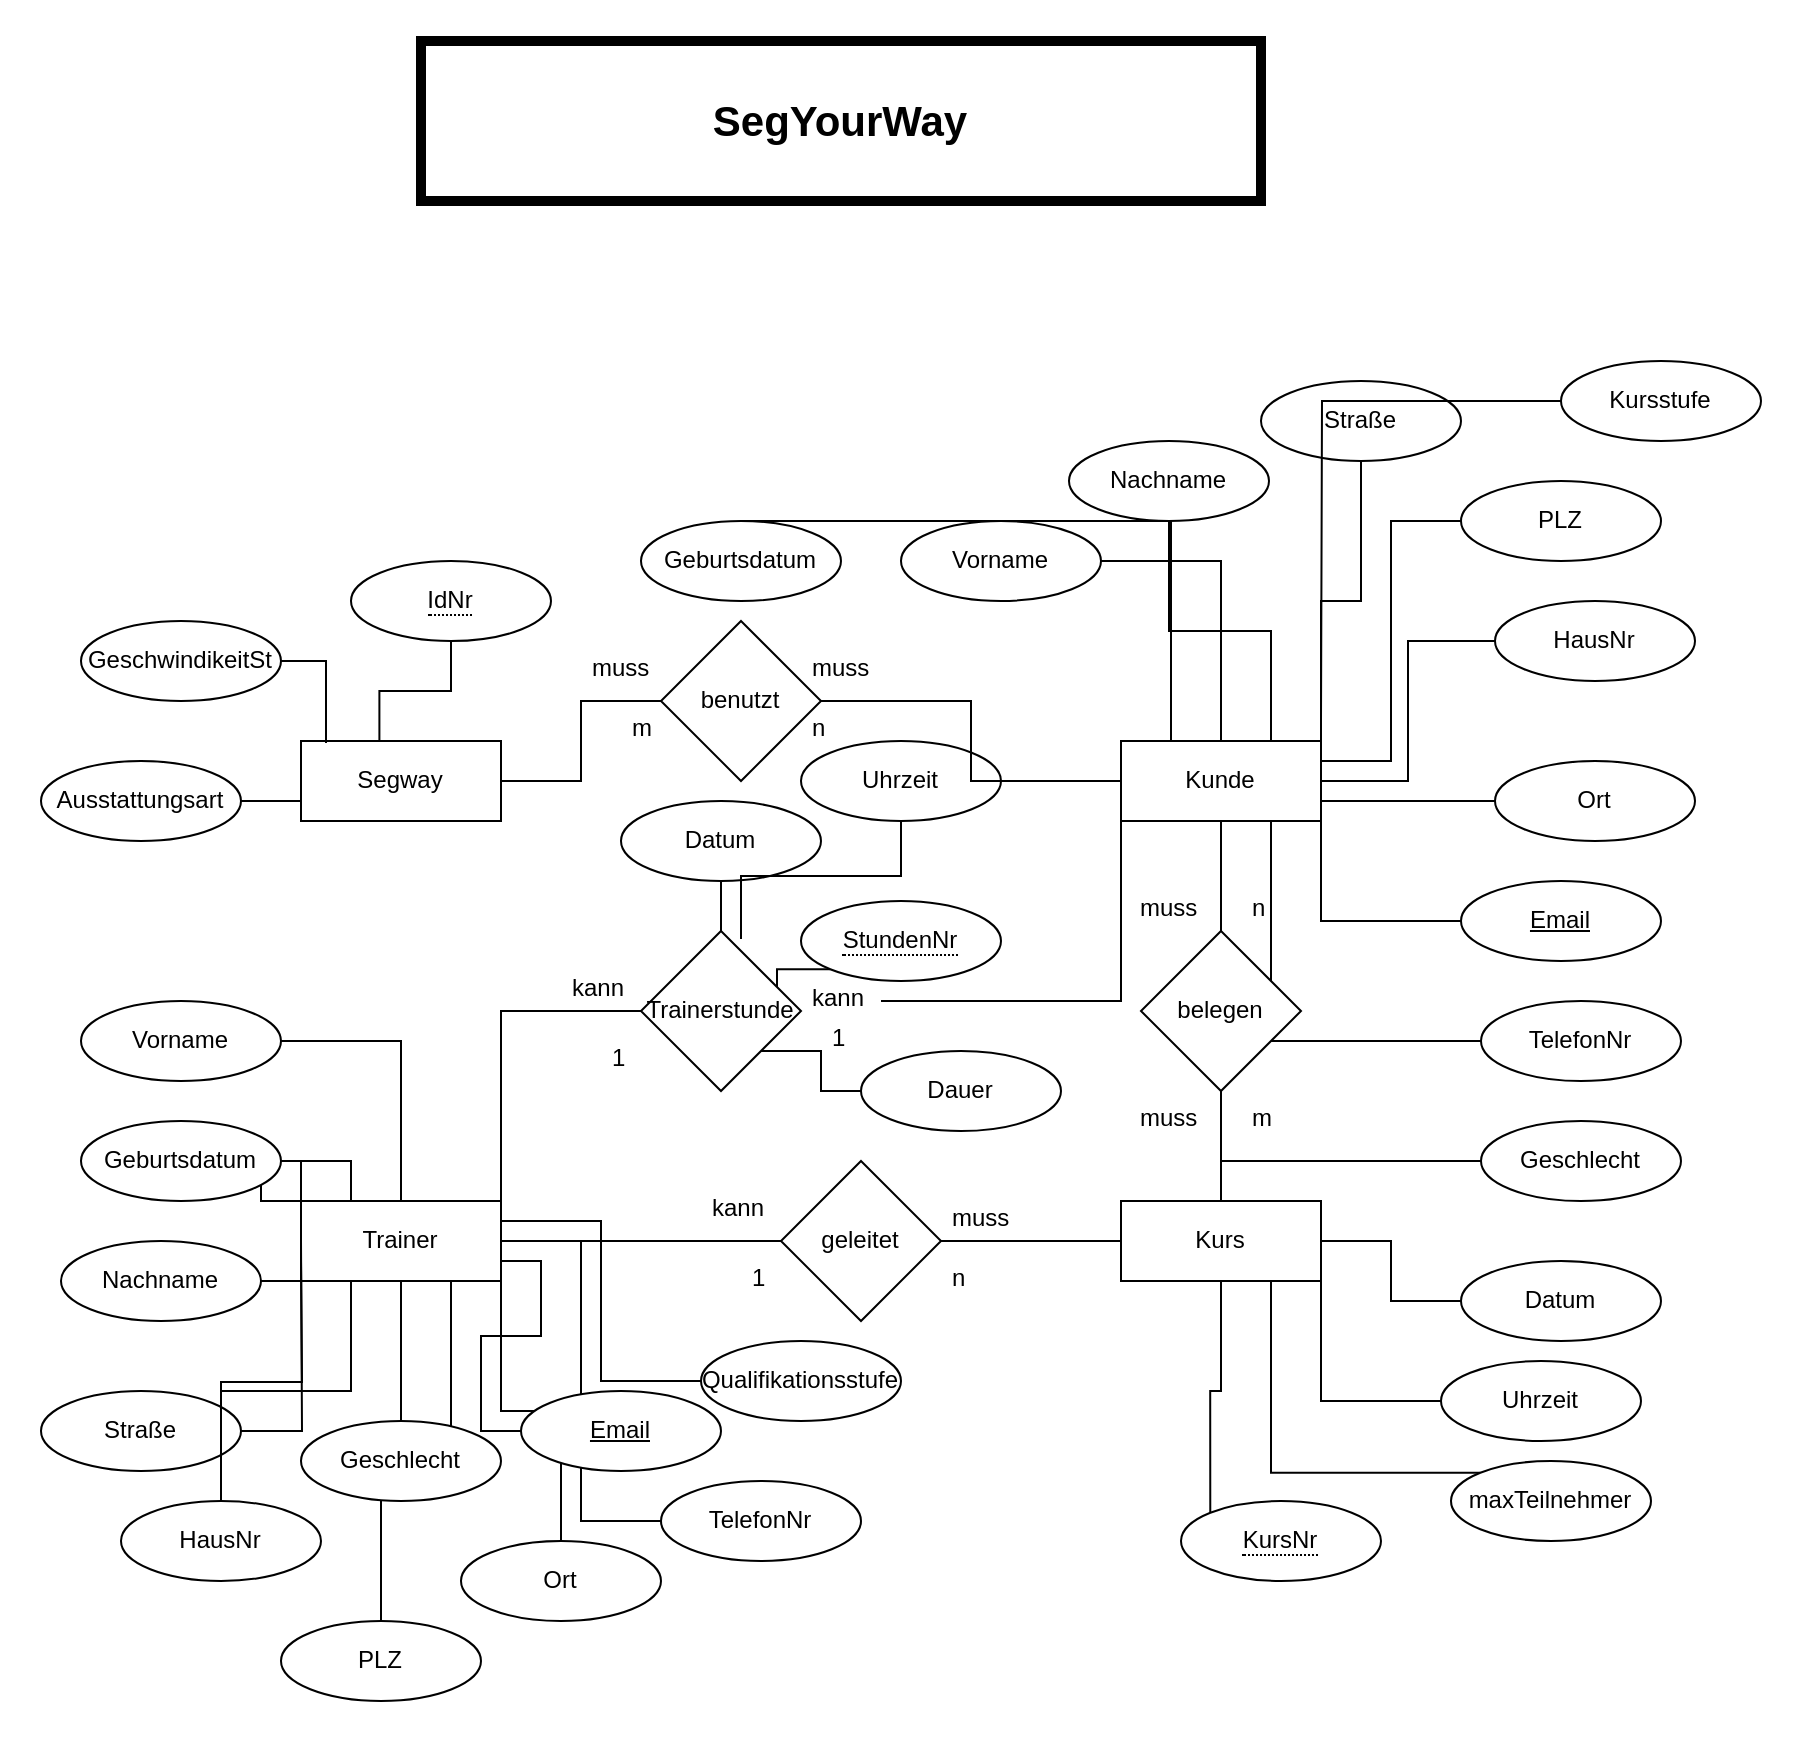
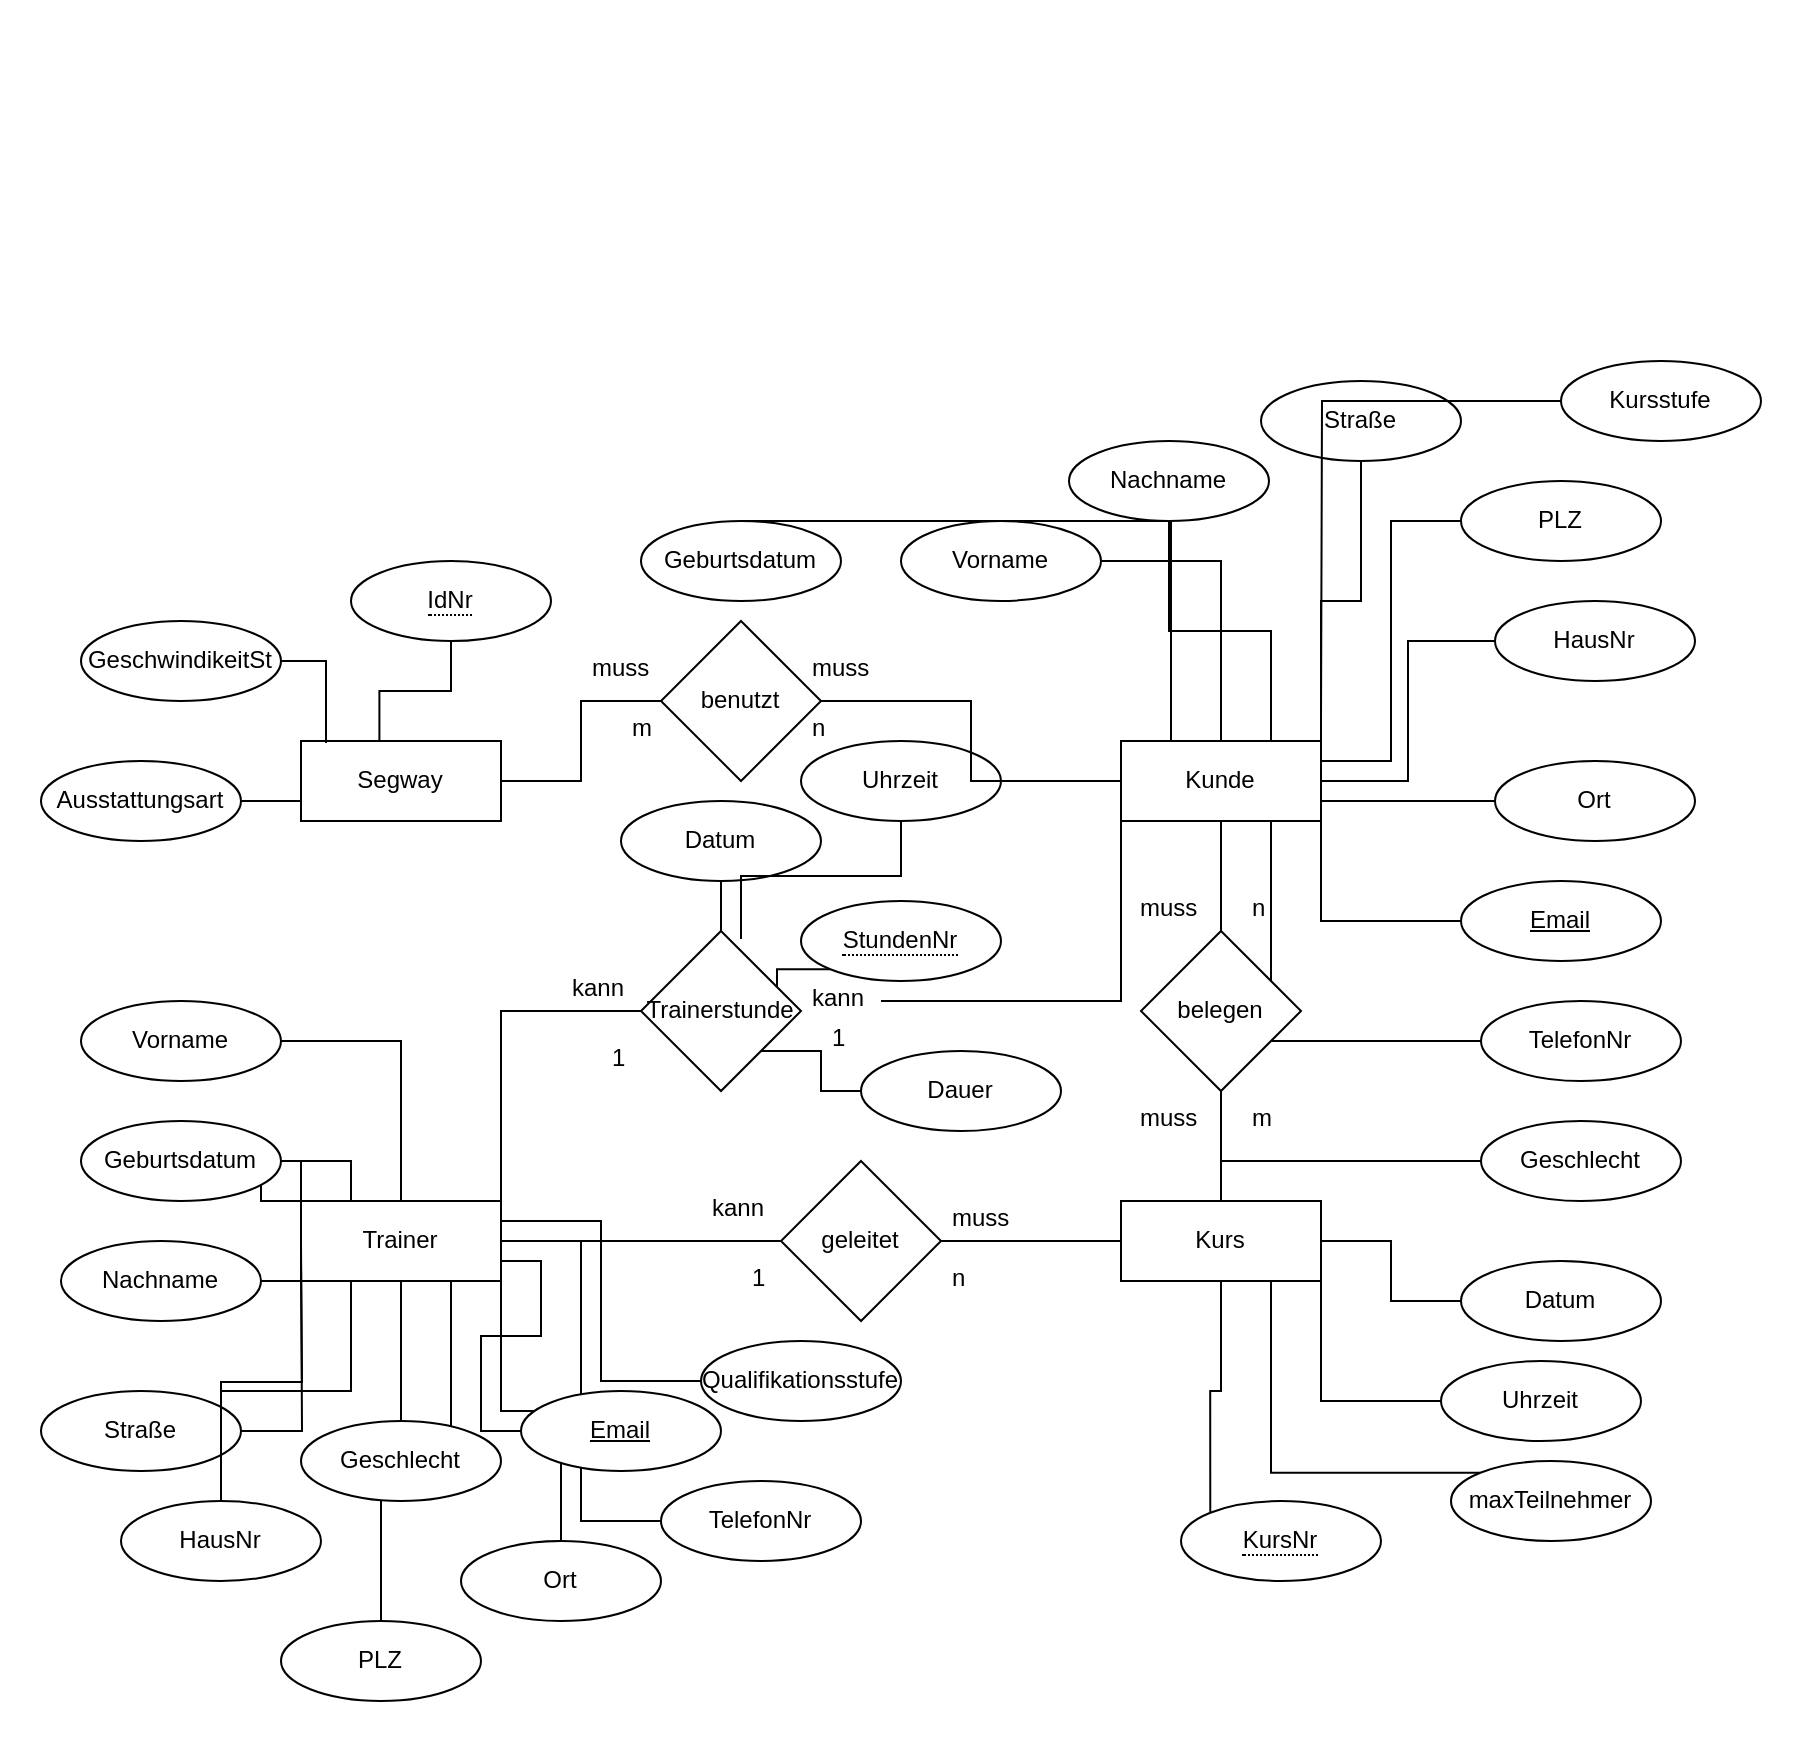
node "SegYourWay": removed
